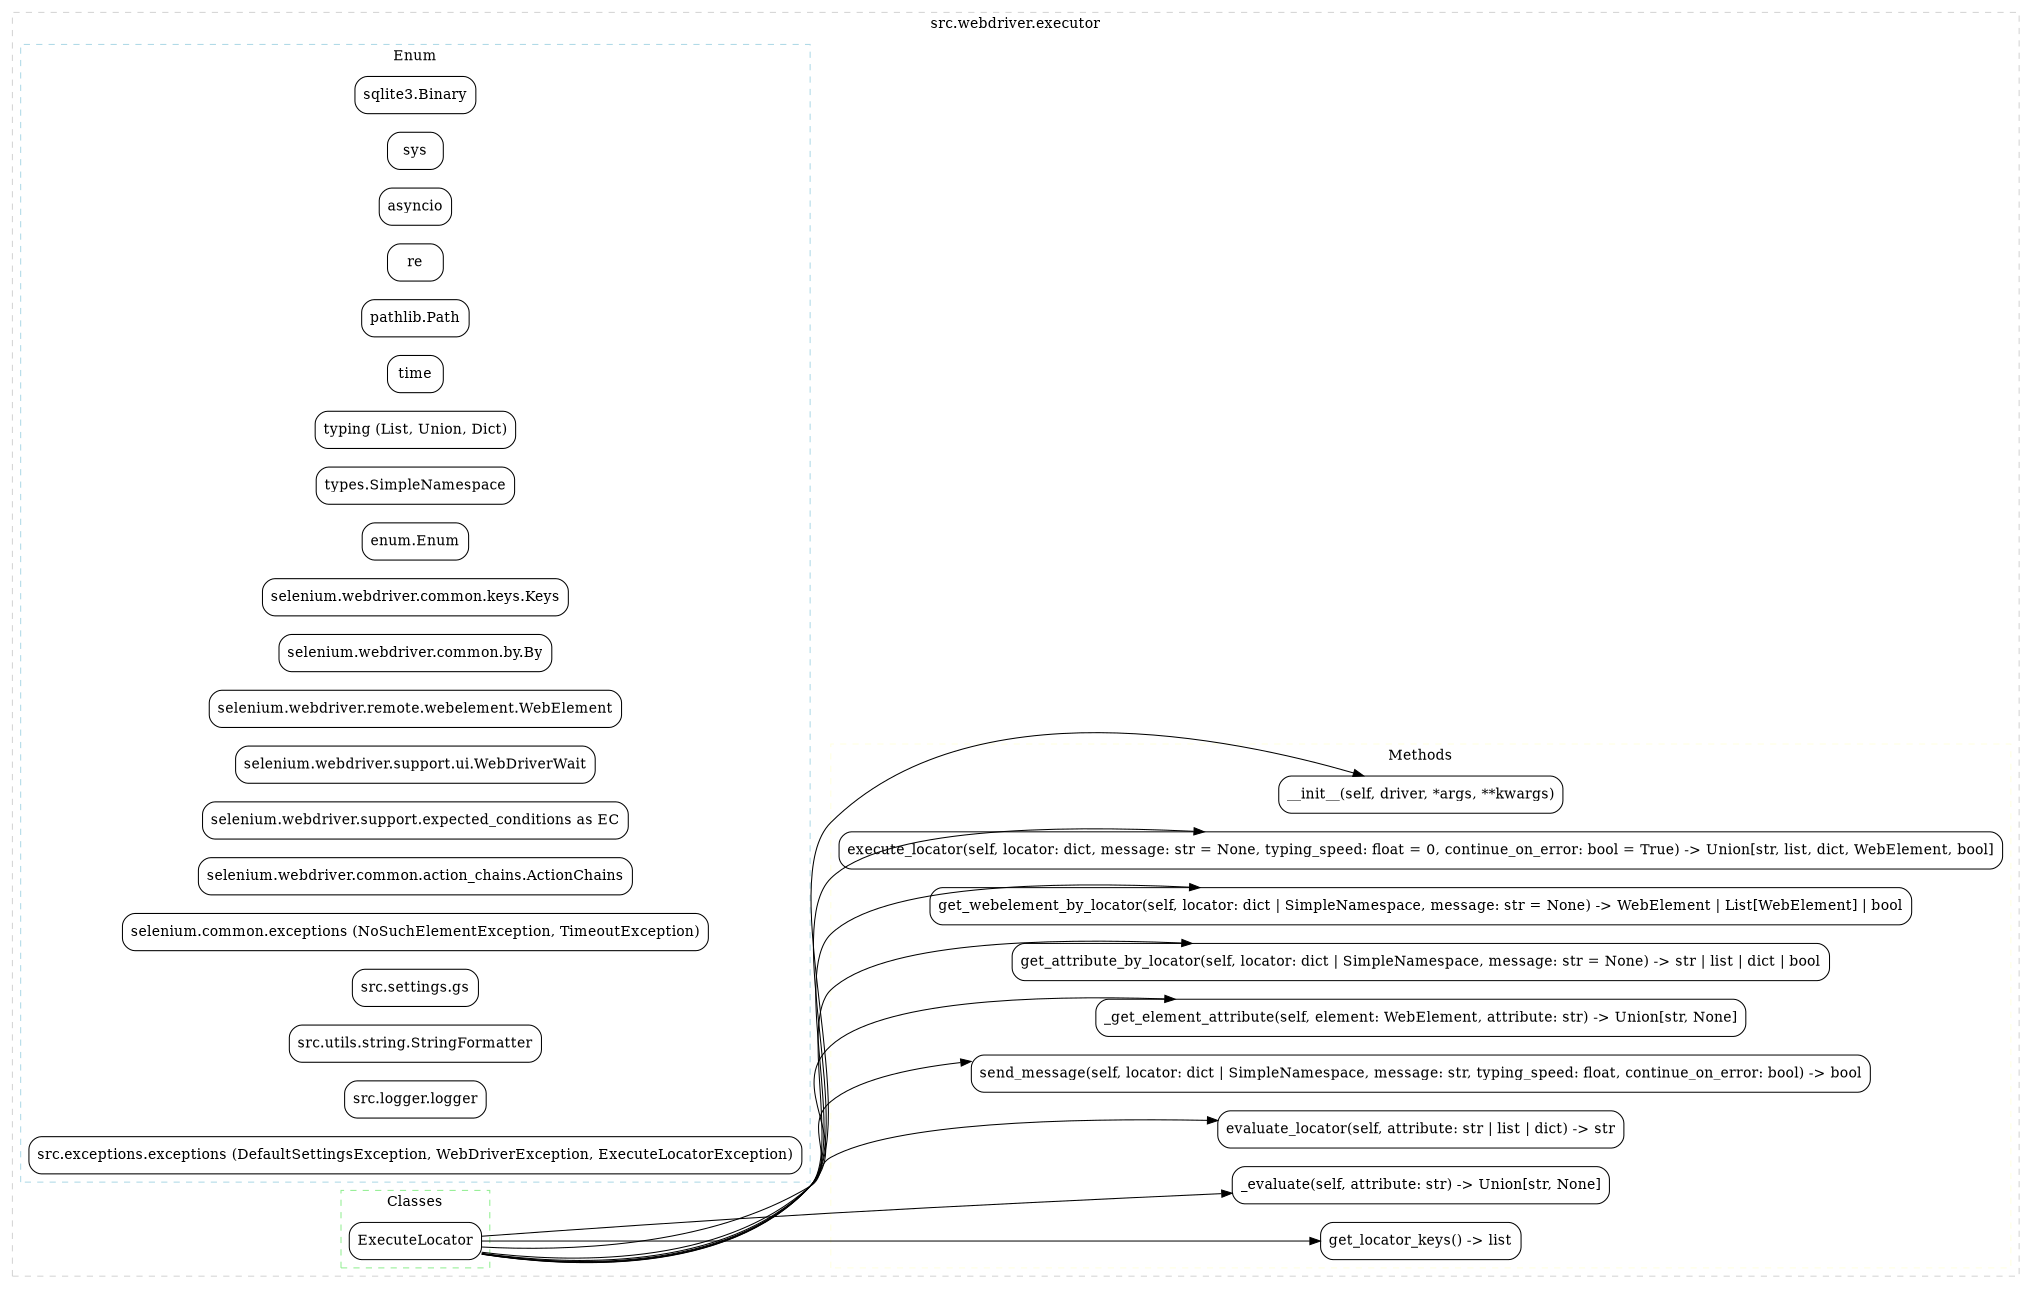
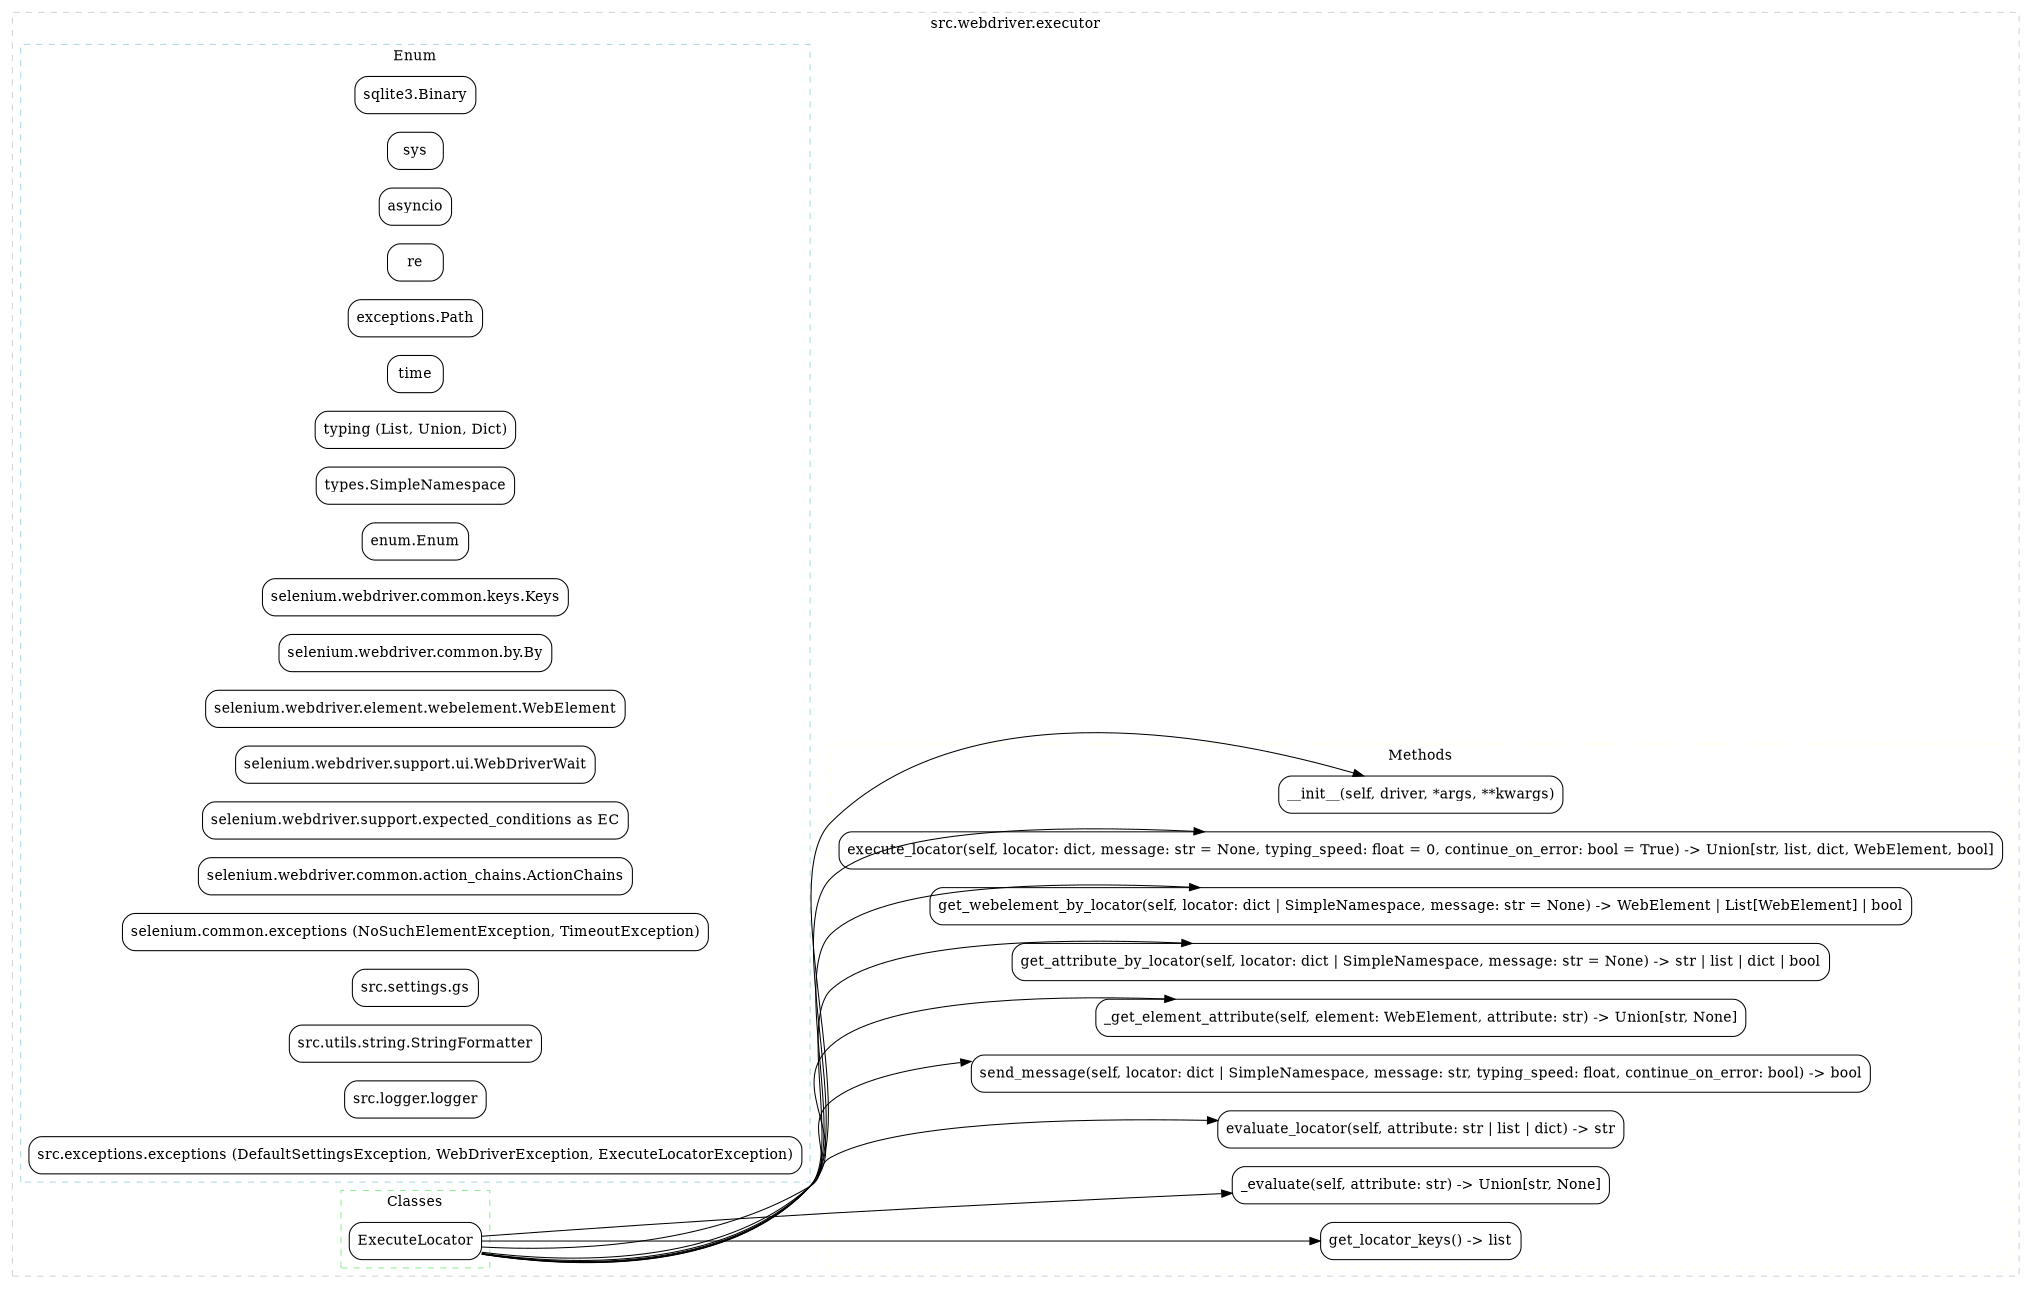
node "pathlib.Path": label "pathlib.Path" -> "exceptions.Path"
node "selenium.webdriver.remote.webelement.WebElement": label "selenium.webdriver.remote.webelement.WebElement" -> "selenium.webdriver.element.webelement.WebElement"
